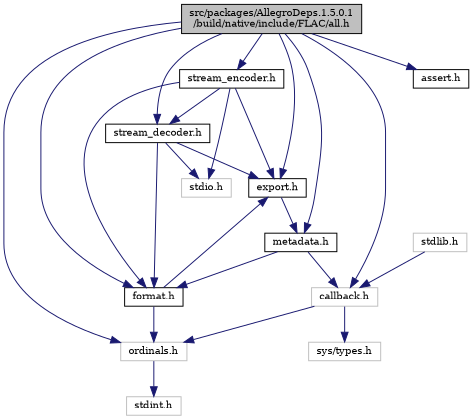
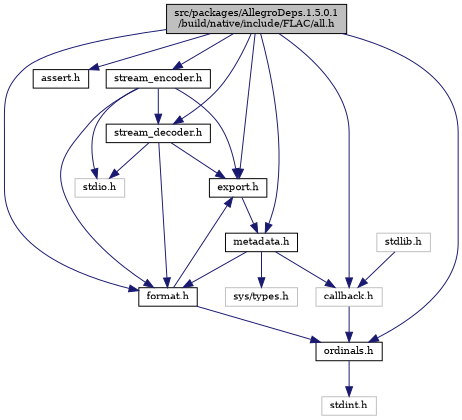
edge "callback.h" -> "sys/types.h": now "metadata.h" -> "sys/types.h"
node "ordinals.h": color grey75 -> black
